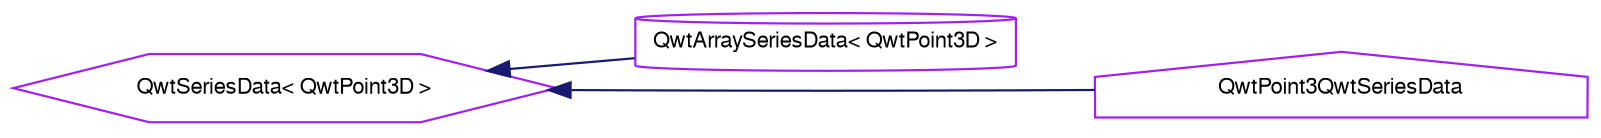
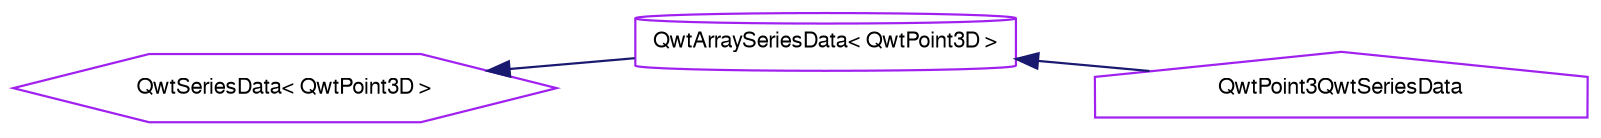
edge "QwtPoint3QwtSeriesData" -> "QwtSeriesData< QwtPoint3D >": now "QwtPoint3QwtSeriesData" -> "QwtArraySeriesData< QwtPoint3D >"
